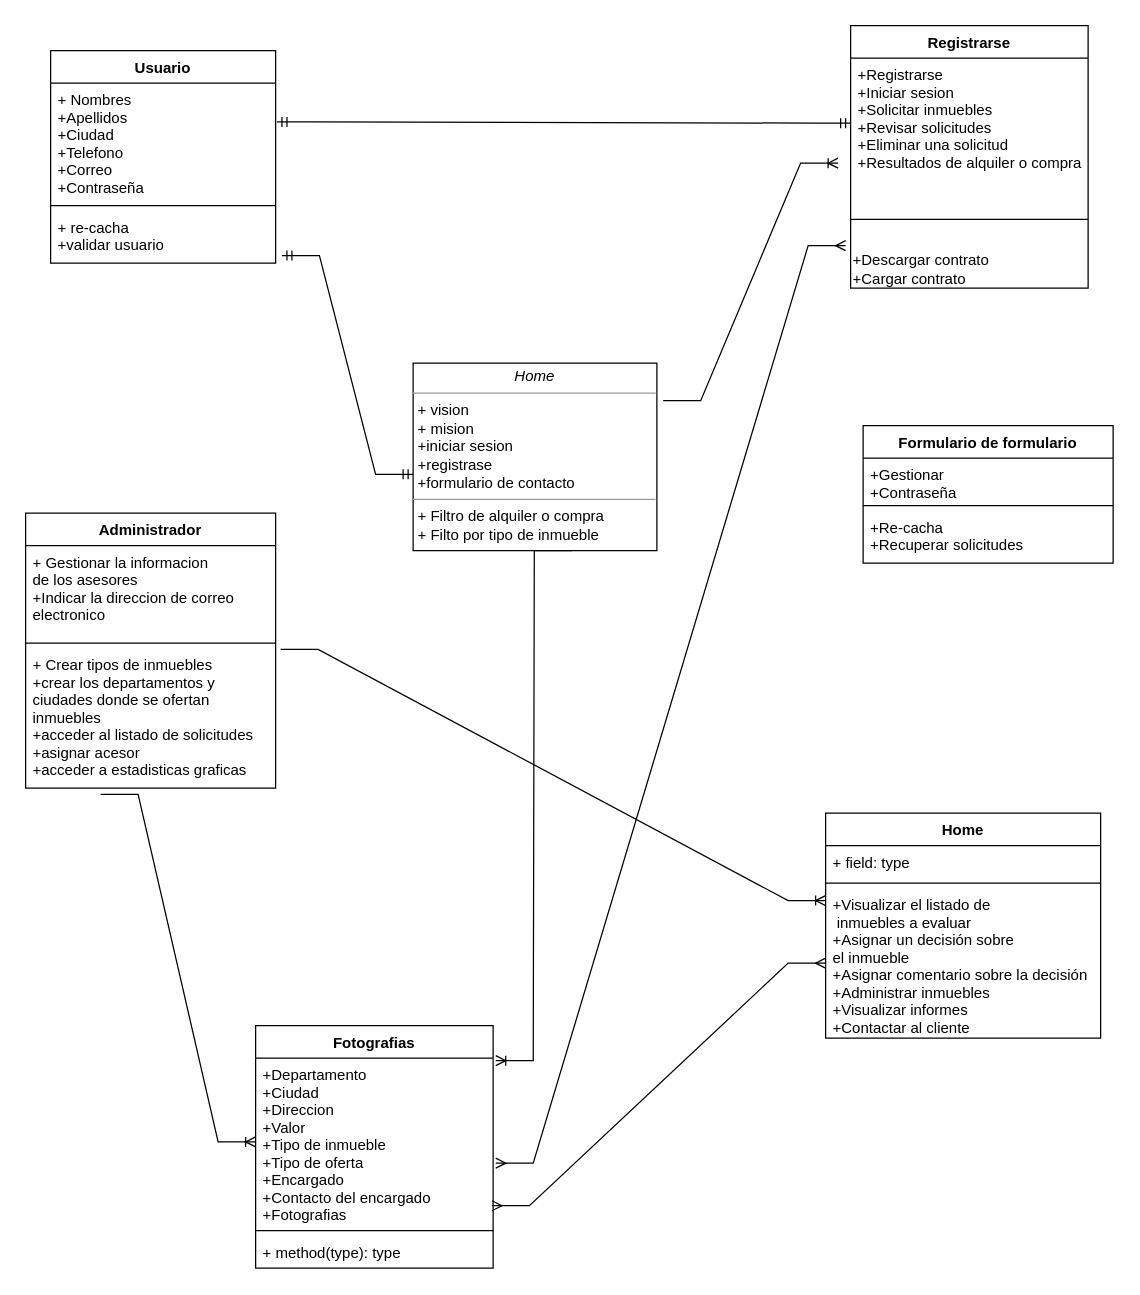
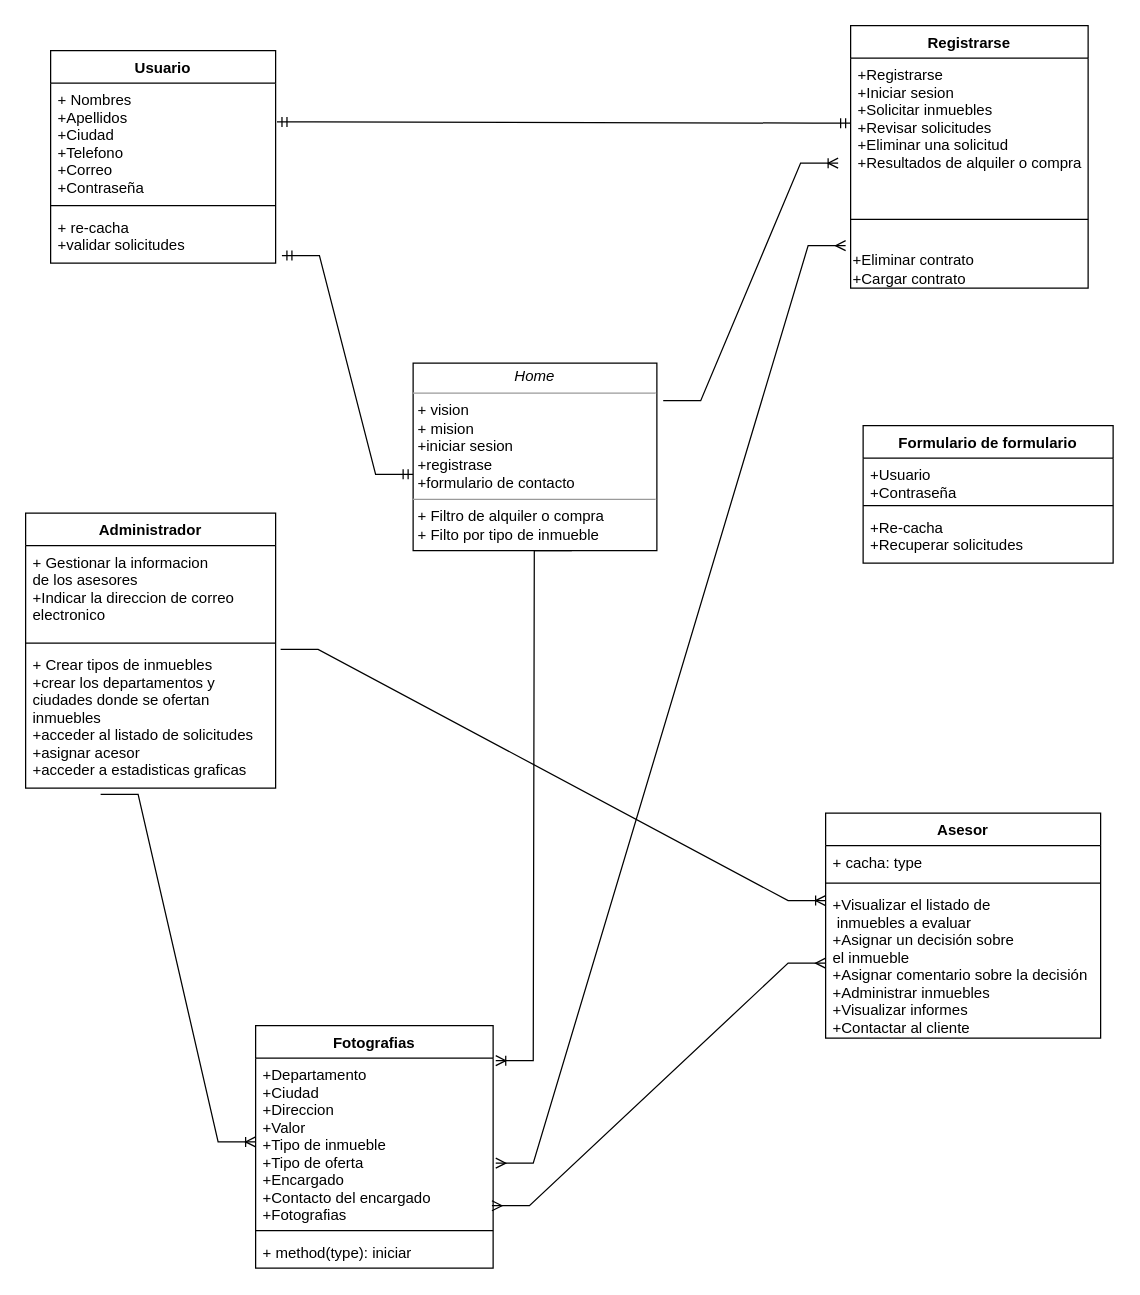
node "+ re-cacha +validar usuario": label "+ re-cacha +validar usuario" -> "+ re-cacha +validar solicitudes"
node "+Descargar contrato +Cargar contrato": label "+Descargar contrato +Cargar contrato" -> "+Eliminar contrato +Cargar contrato"
node "+Gestionar +Contraseña": label "+Gestionar +Contraseña" -> "+Usuario +Contraseña"
node "Home": label "Home" -> "Asesor"
node "+ field: type": label "+ field: type" -> "+ cacha: type"
node "+ method(type): type": label "+ method(type): type" -> "+ method(type): iniciar"
